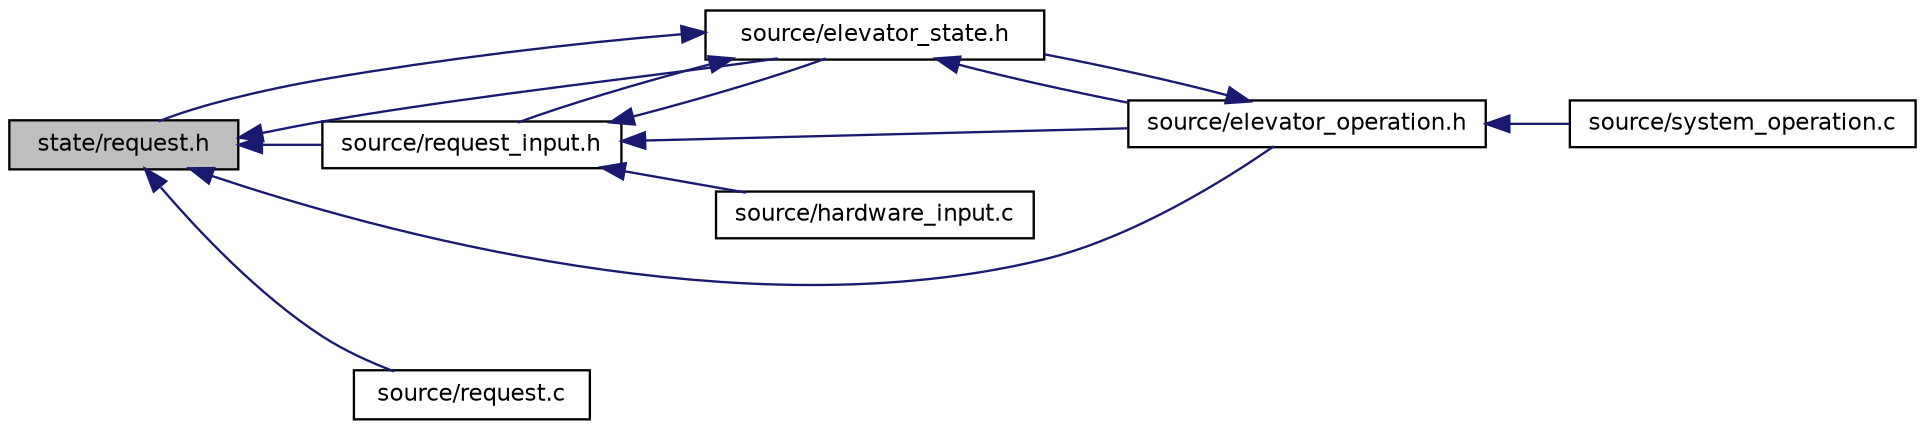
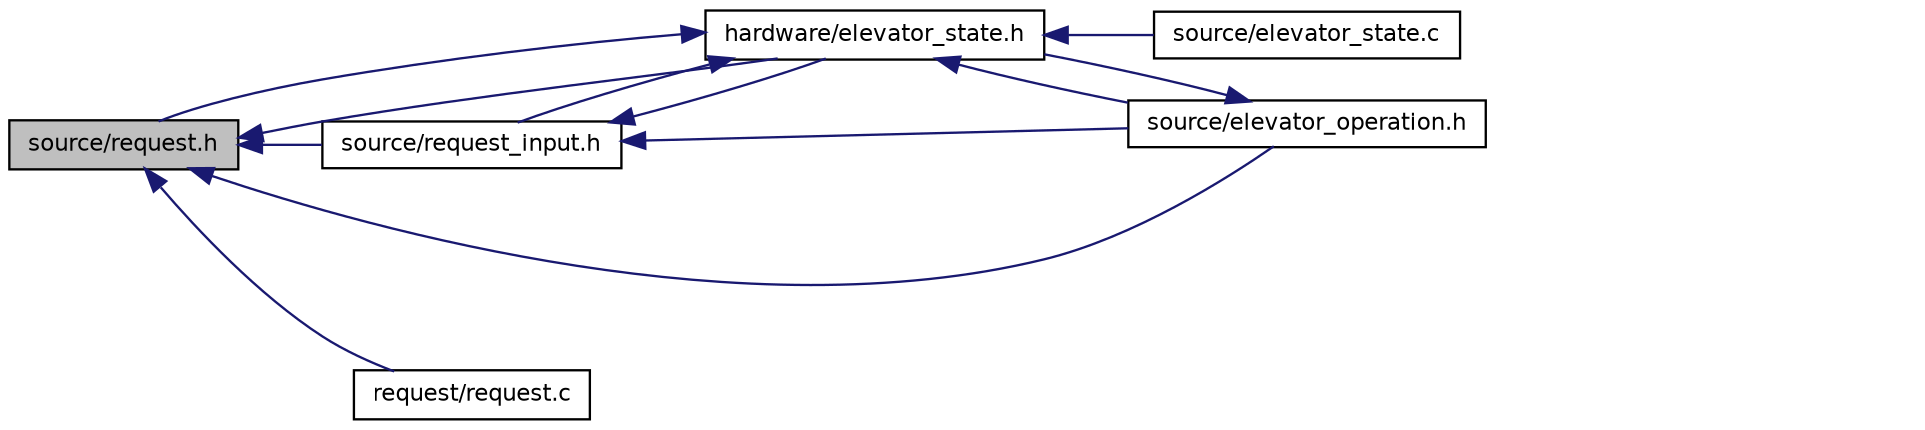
node "source/elevator_state.h": label "source/elevator_state.h" -> "hardware/elevator_state.h"
node "source/elevator_state.c": added
node "source/system_operation.c": removed
node "state/request.h": label "state/request.h" -> "source/request.h"
node "source/hardware_input.c": removed
node "source/request.c": label "source/request.c" -> "request/request.c"
